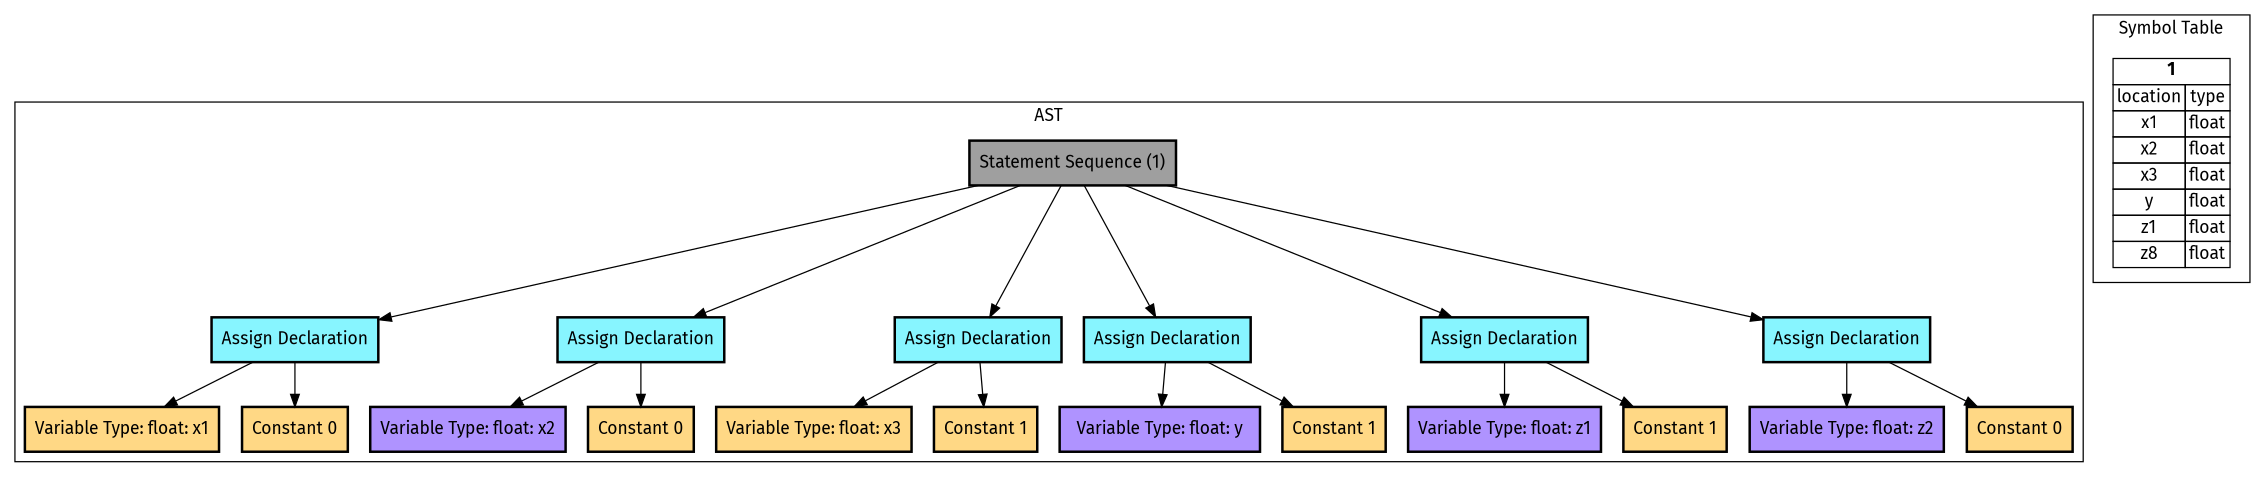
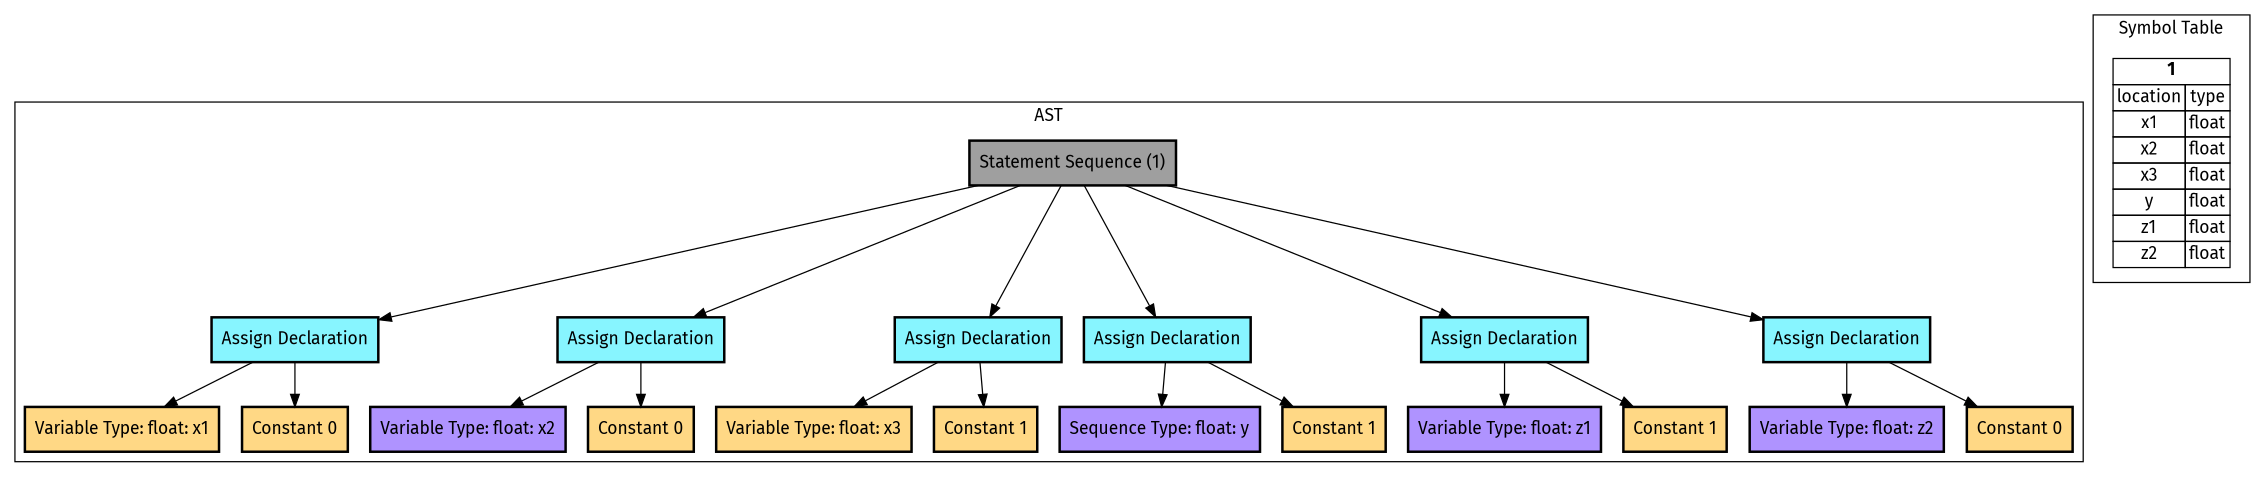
node "1": text "z8" -> "z2"
node "Variable Type: float: y": label "Variable Type: float: y" -> "Sequence Type: float: y"
